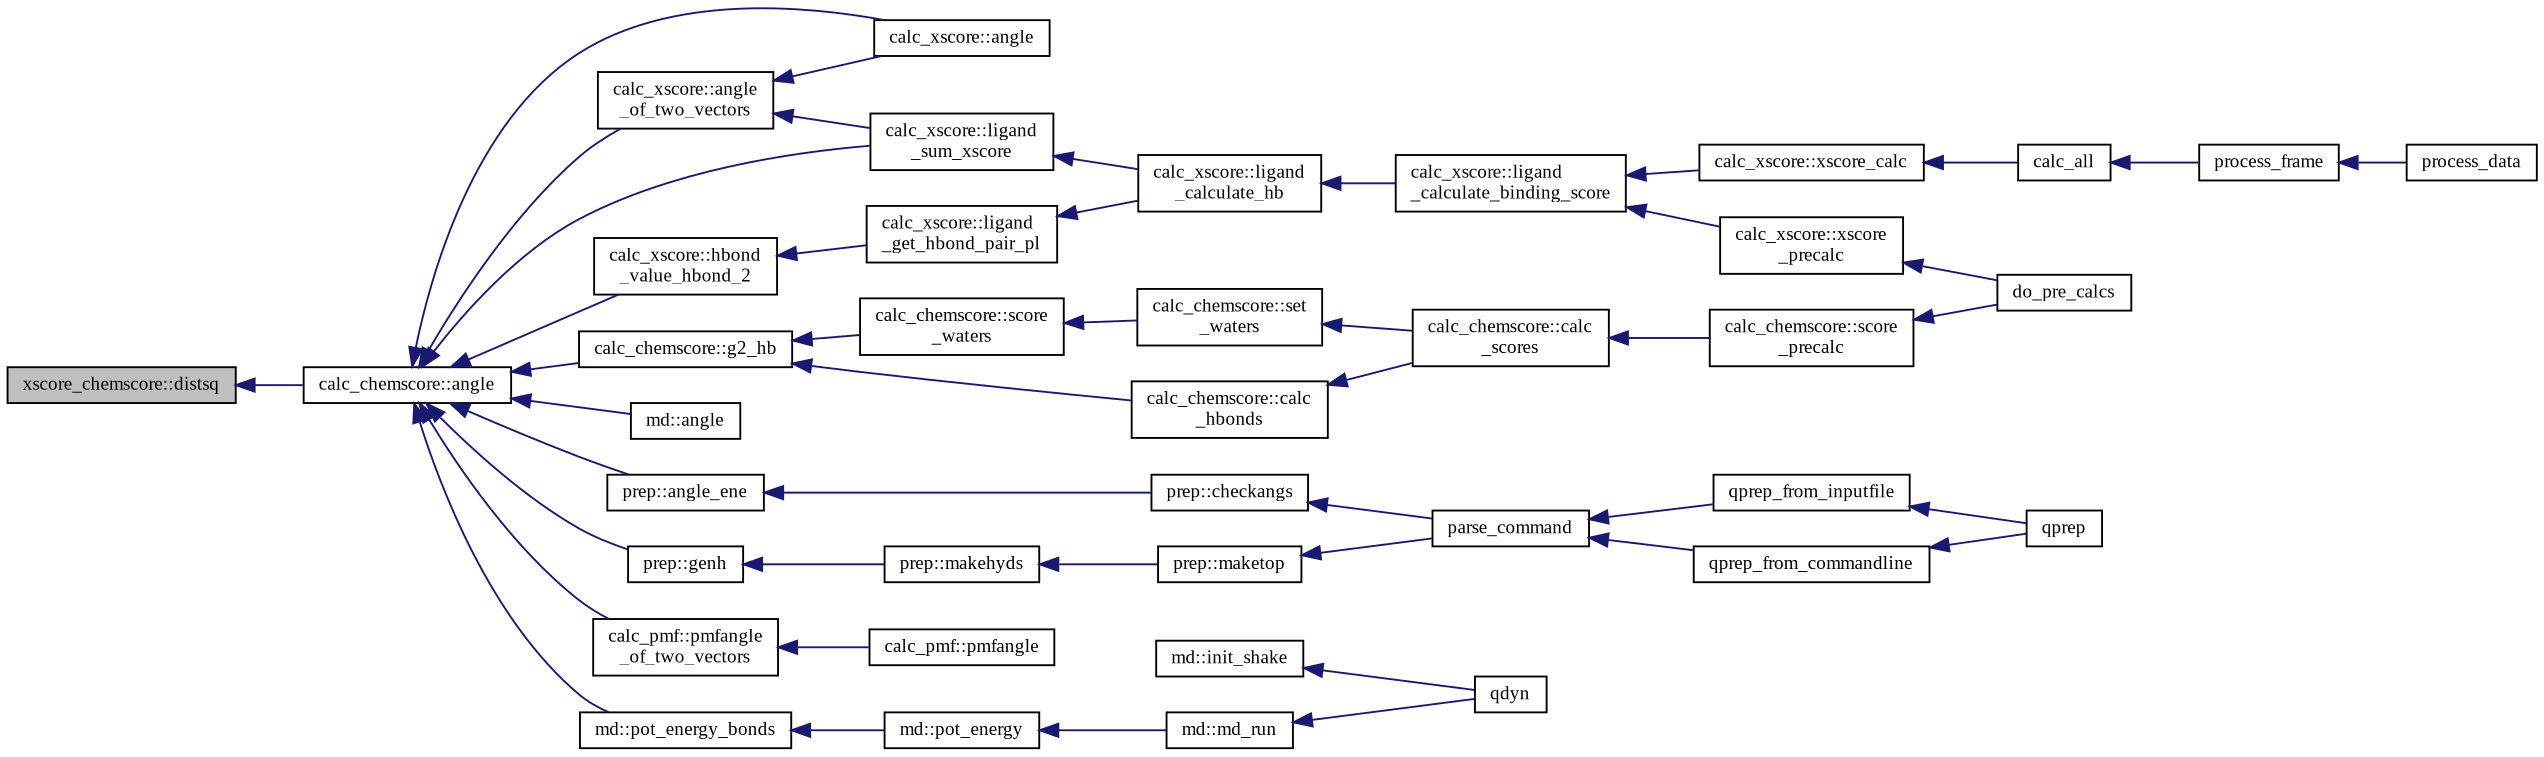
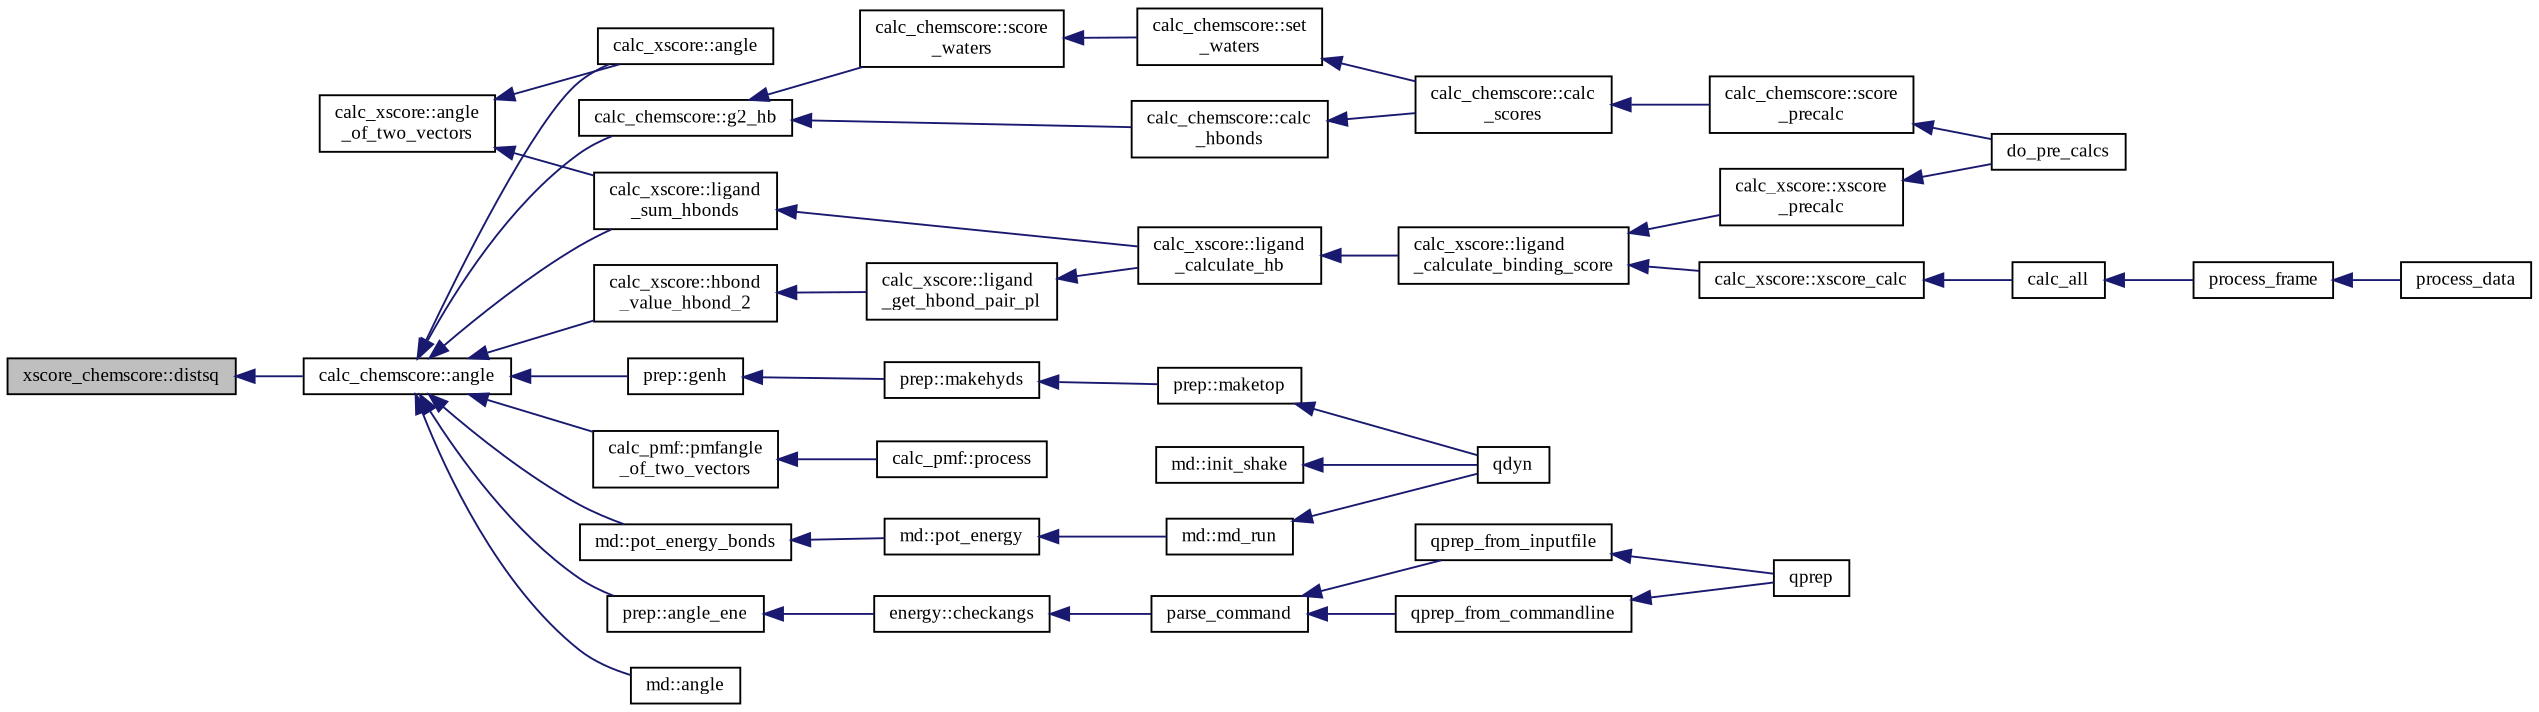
node "calc_xscore::ligand _sum_xscore": label "calc_xscore::ligand _sum_xscore" -> "calc_xscore::ligand _sum_hbonds"
edge "calc_xscore::angle _of_two_vectors" -> "calc_chemscore::angle": removed
node "prep::checkangs": label "prep::checkangs" -> "energy::checkangs"
edge "parse_command" -> "prep::maketop": now "qdyn" -> "prep::maketop"
node "calc_pmf::pmfangle": label "calc_pmf::pmfangle" -> "calc_pmf::process"
